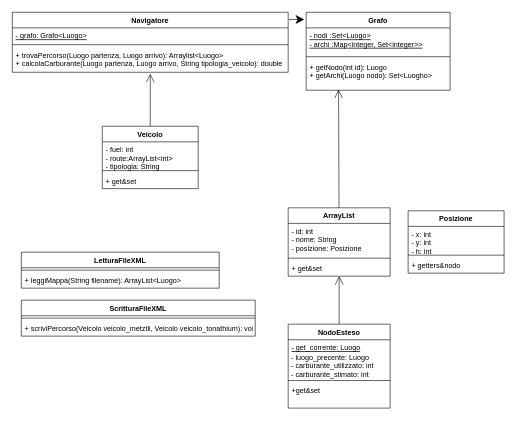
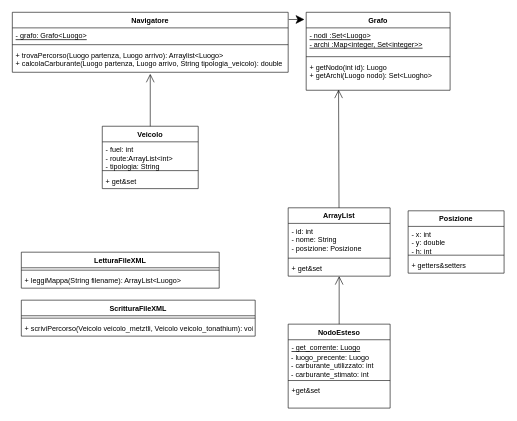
node "- x: int - y: int - h: int": label "- x: int - y: int - h: int" -> "- x: int - y: double - h: int"
node "+ getters&nodo": label "+ getters&nodo" -> "+ getters&setters"
